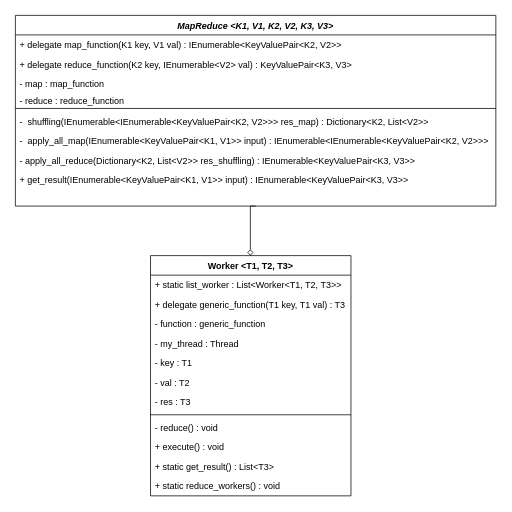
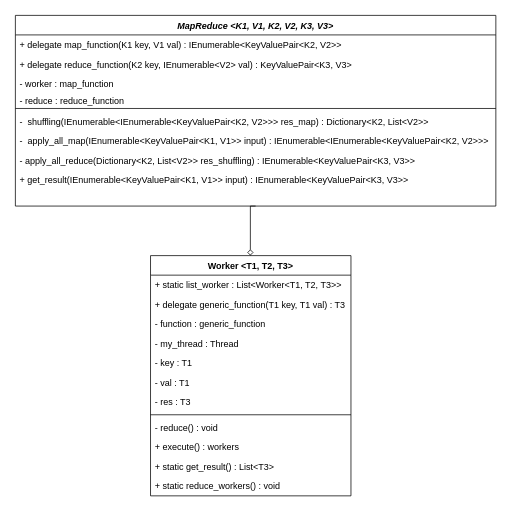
node "- map : map_function": label "- map : map_function" -> "- worker : map_function"
node "- val : T2": label "- val : T2" -> "- val : T1"
node "+ execute() : void": label "+ execute() : void" -> "+ execute() : workers"
